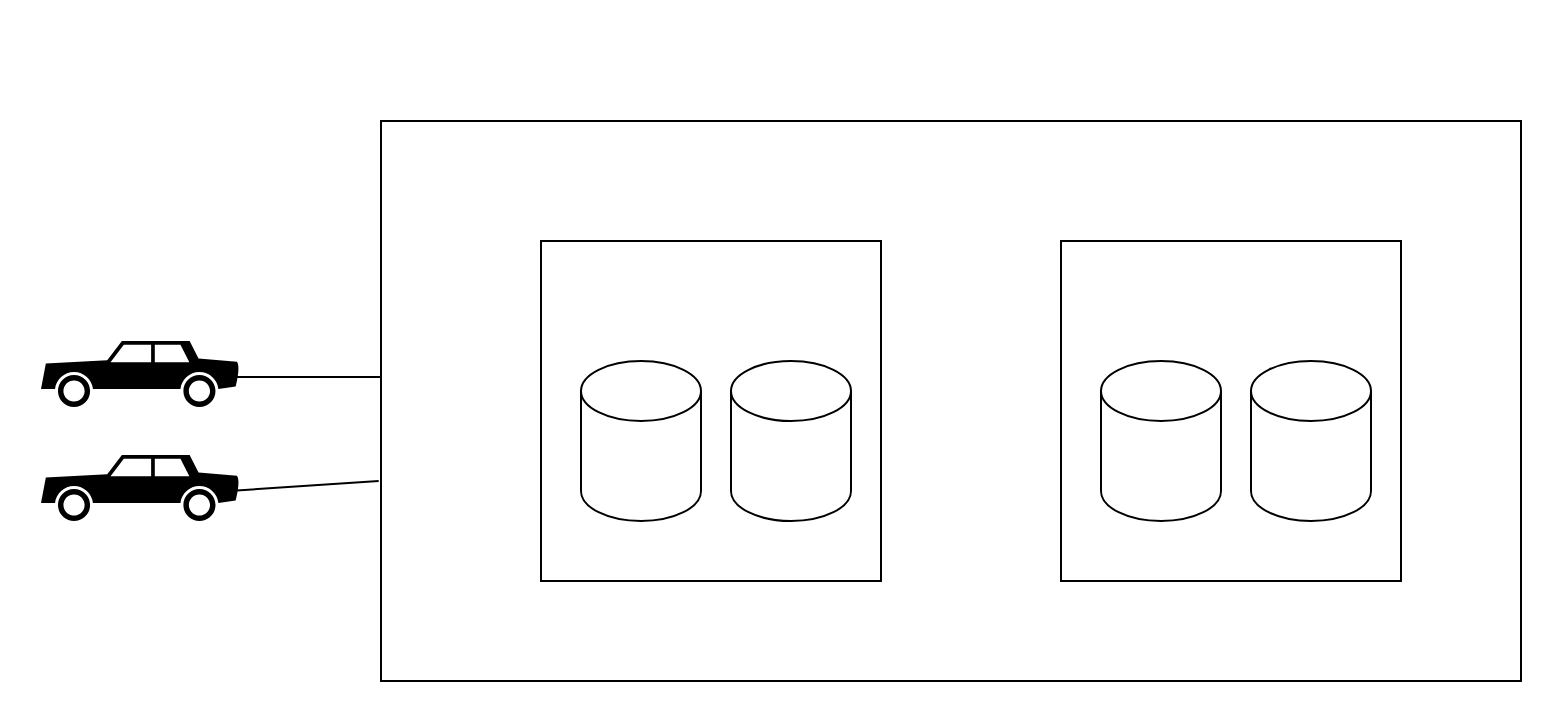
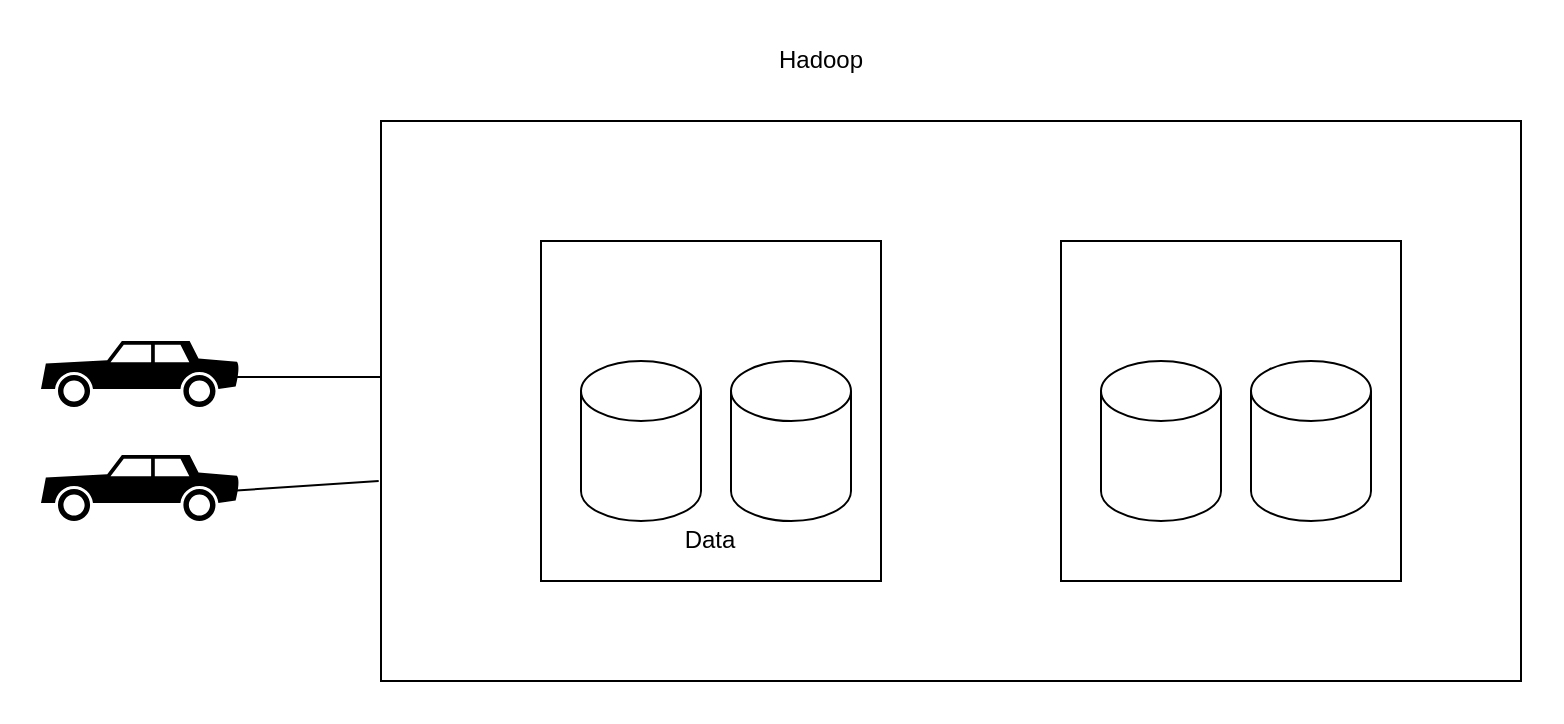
node "Hadoop": added
node "Data": added
